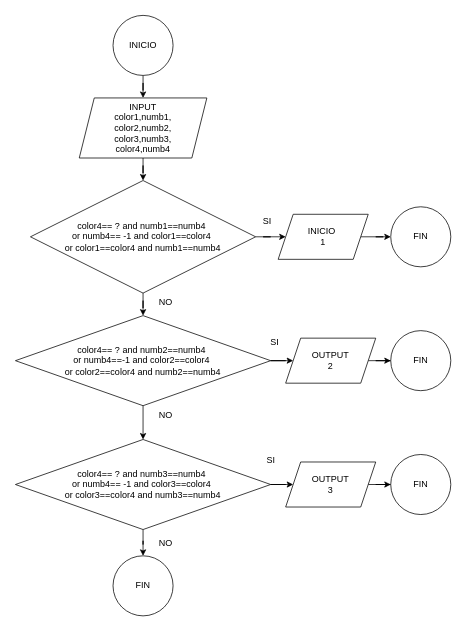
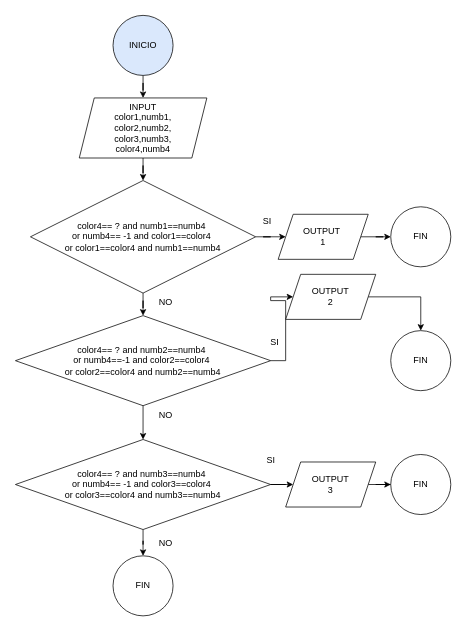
node "INICIO": fillcolor #ffffff -> #dae8fc
node "INICIO 1": label "INICIO 1" -> "OUTPUT 1"
node "OUTPUT 2": moved (330, 360) -> (330, 297)
